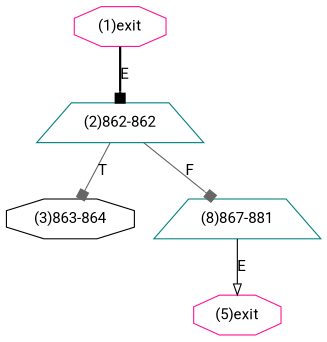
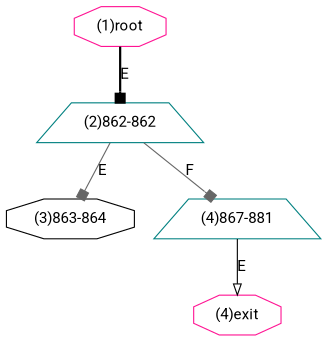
node "(1)exit": label "(1)exit" -> "(1)root"
edge "(2)862-862" -> "(3)863-864": label "T" -> "E"
node "(8)867-881": label "(8)867-881" -> "(4)867-881"
node "(5)exit": label "(5)exit" -> "(4)exit"
